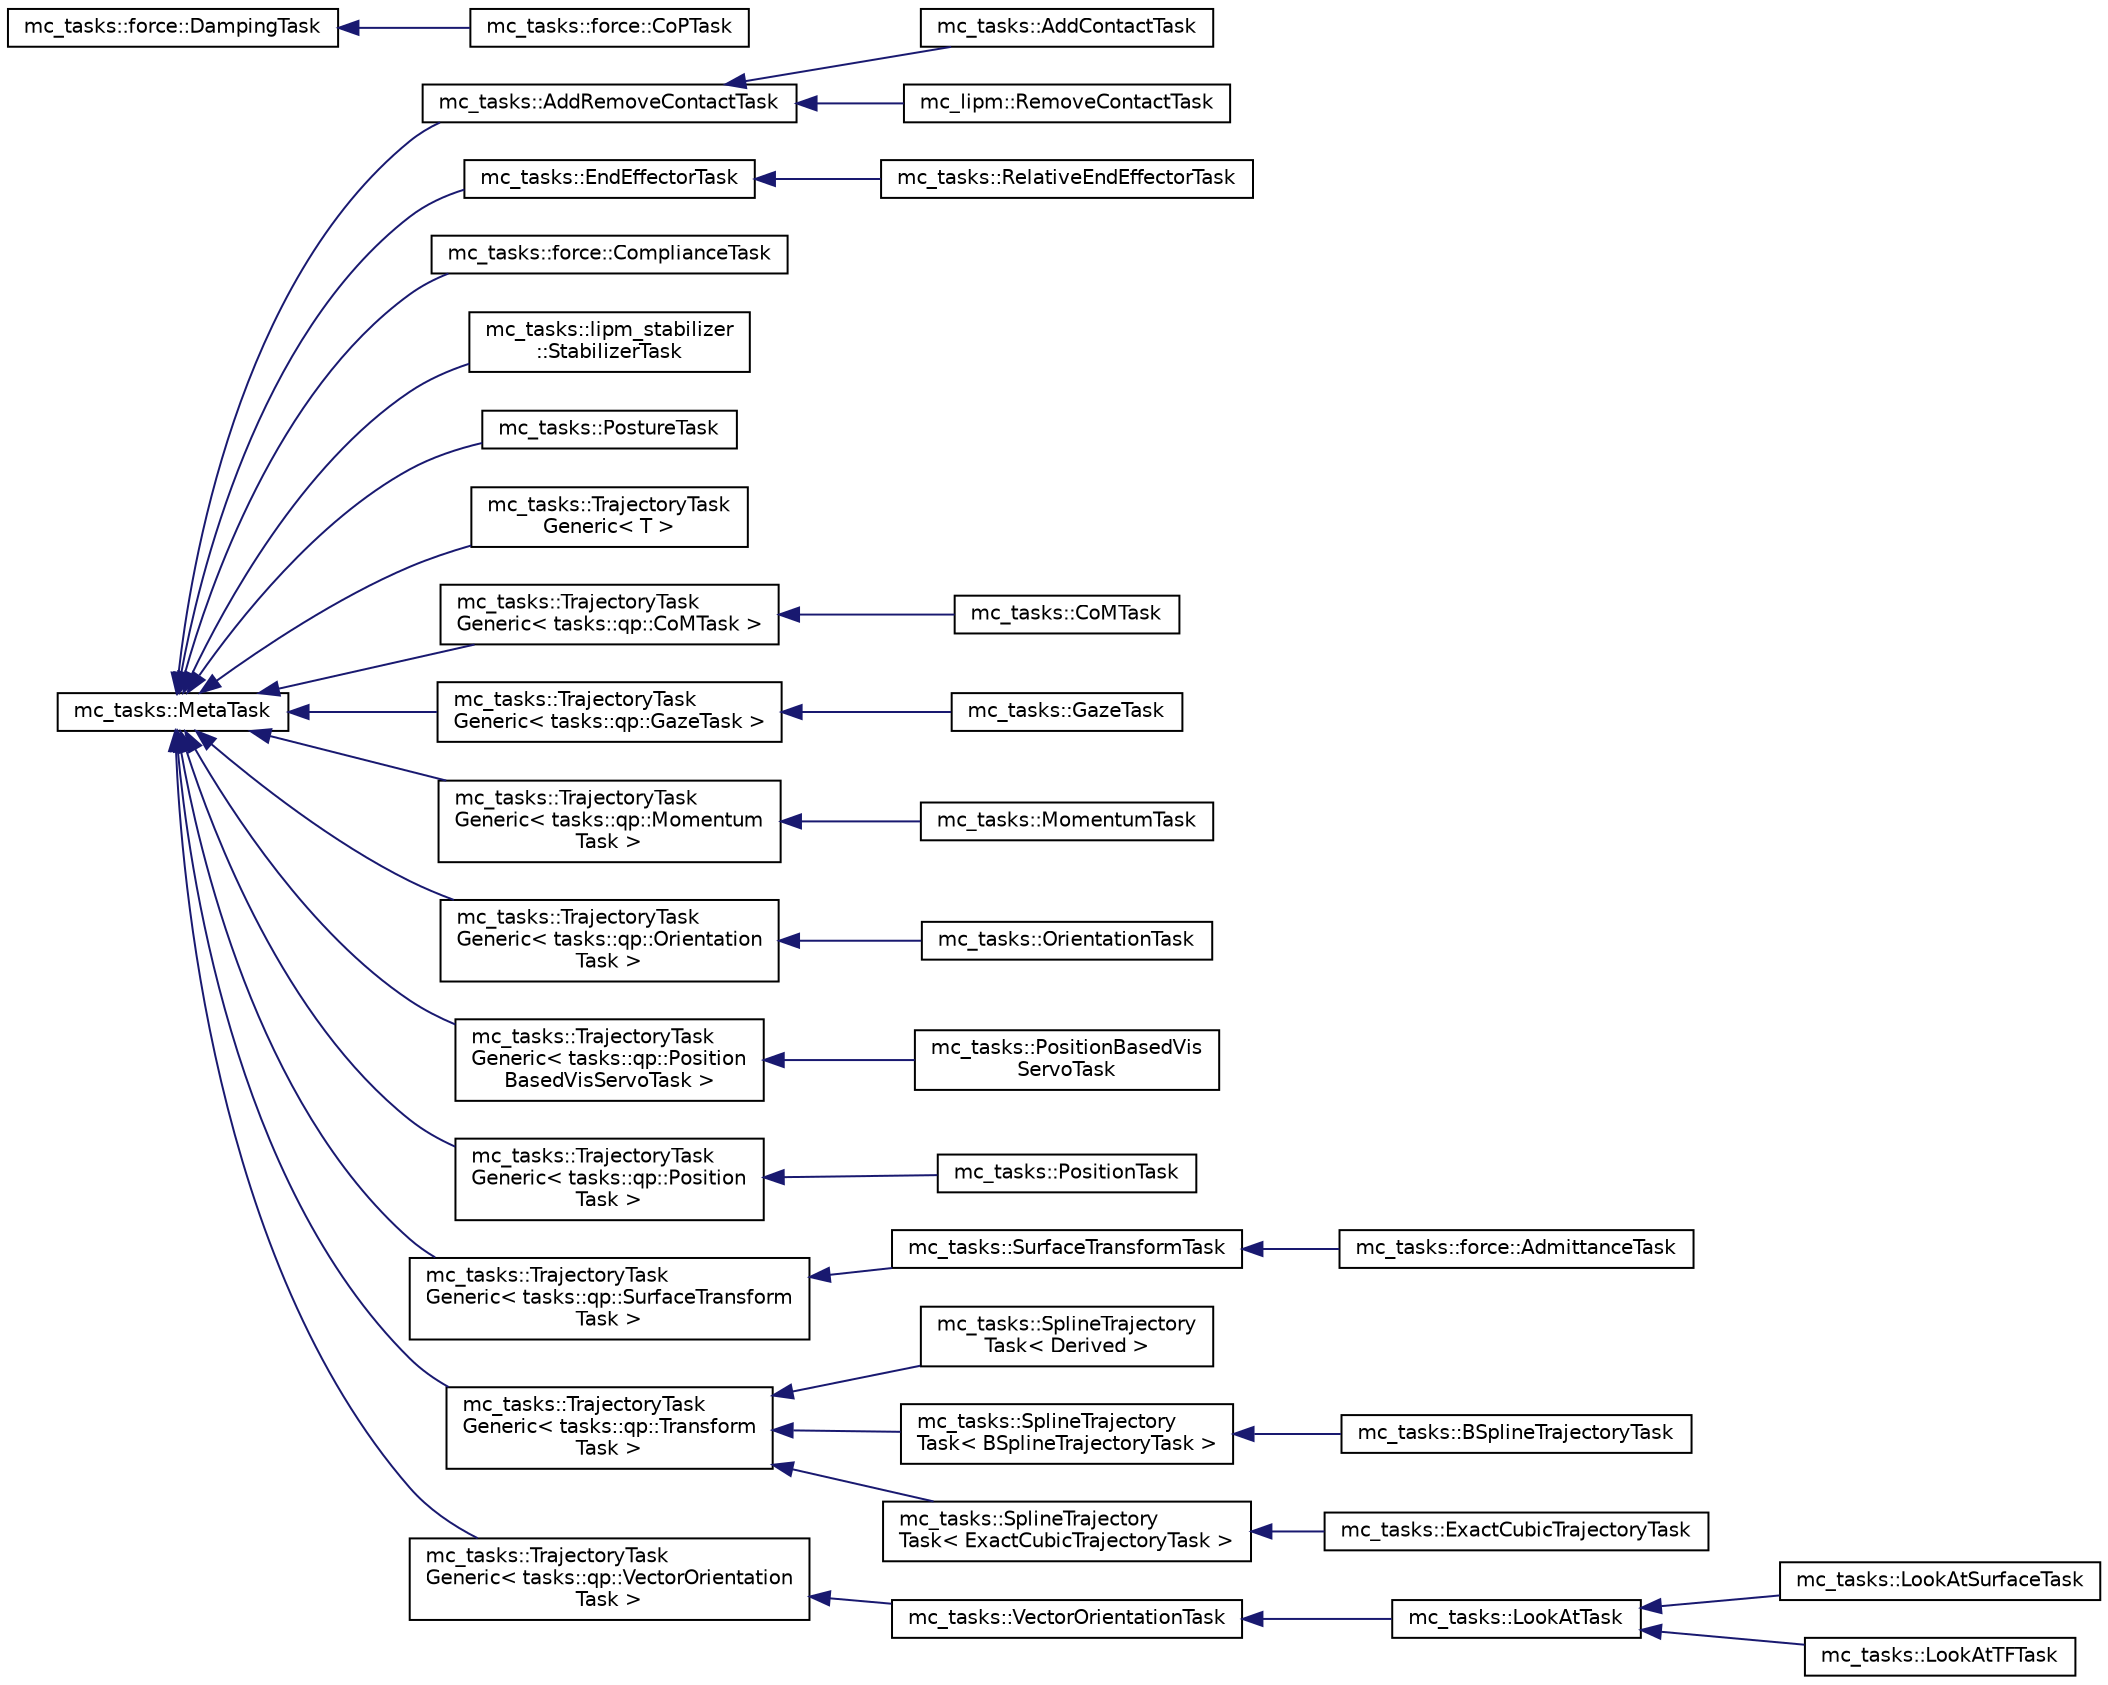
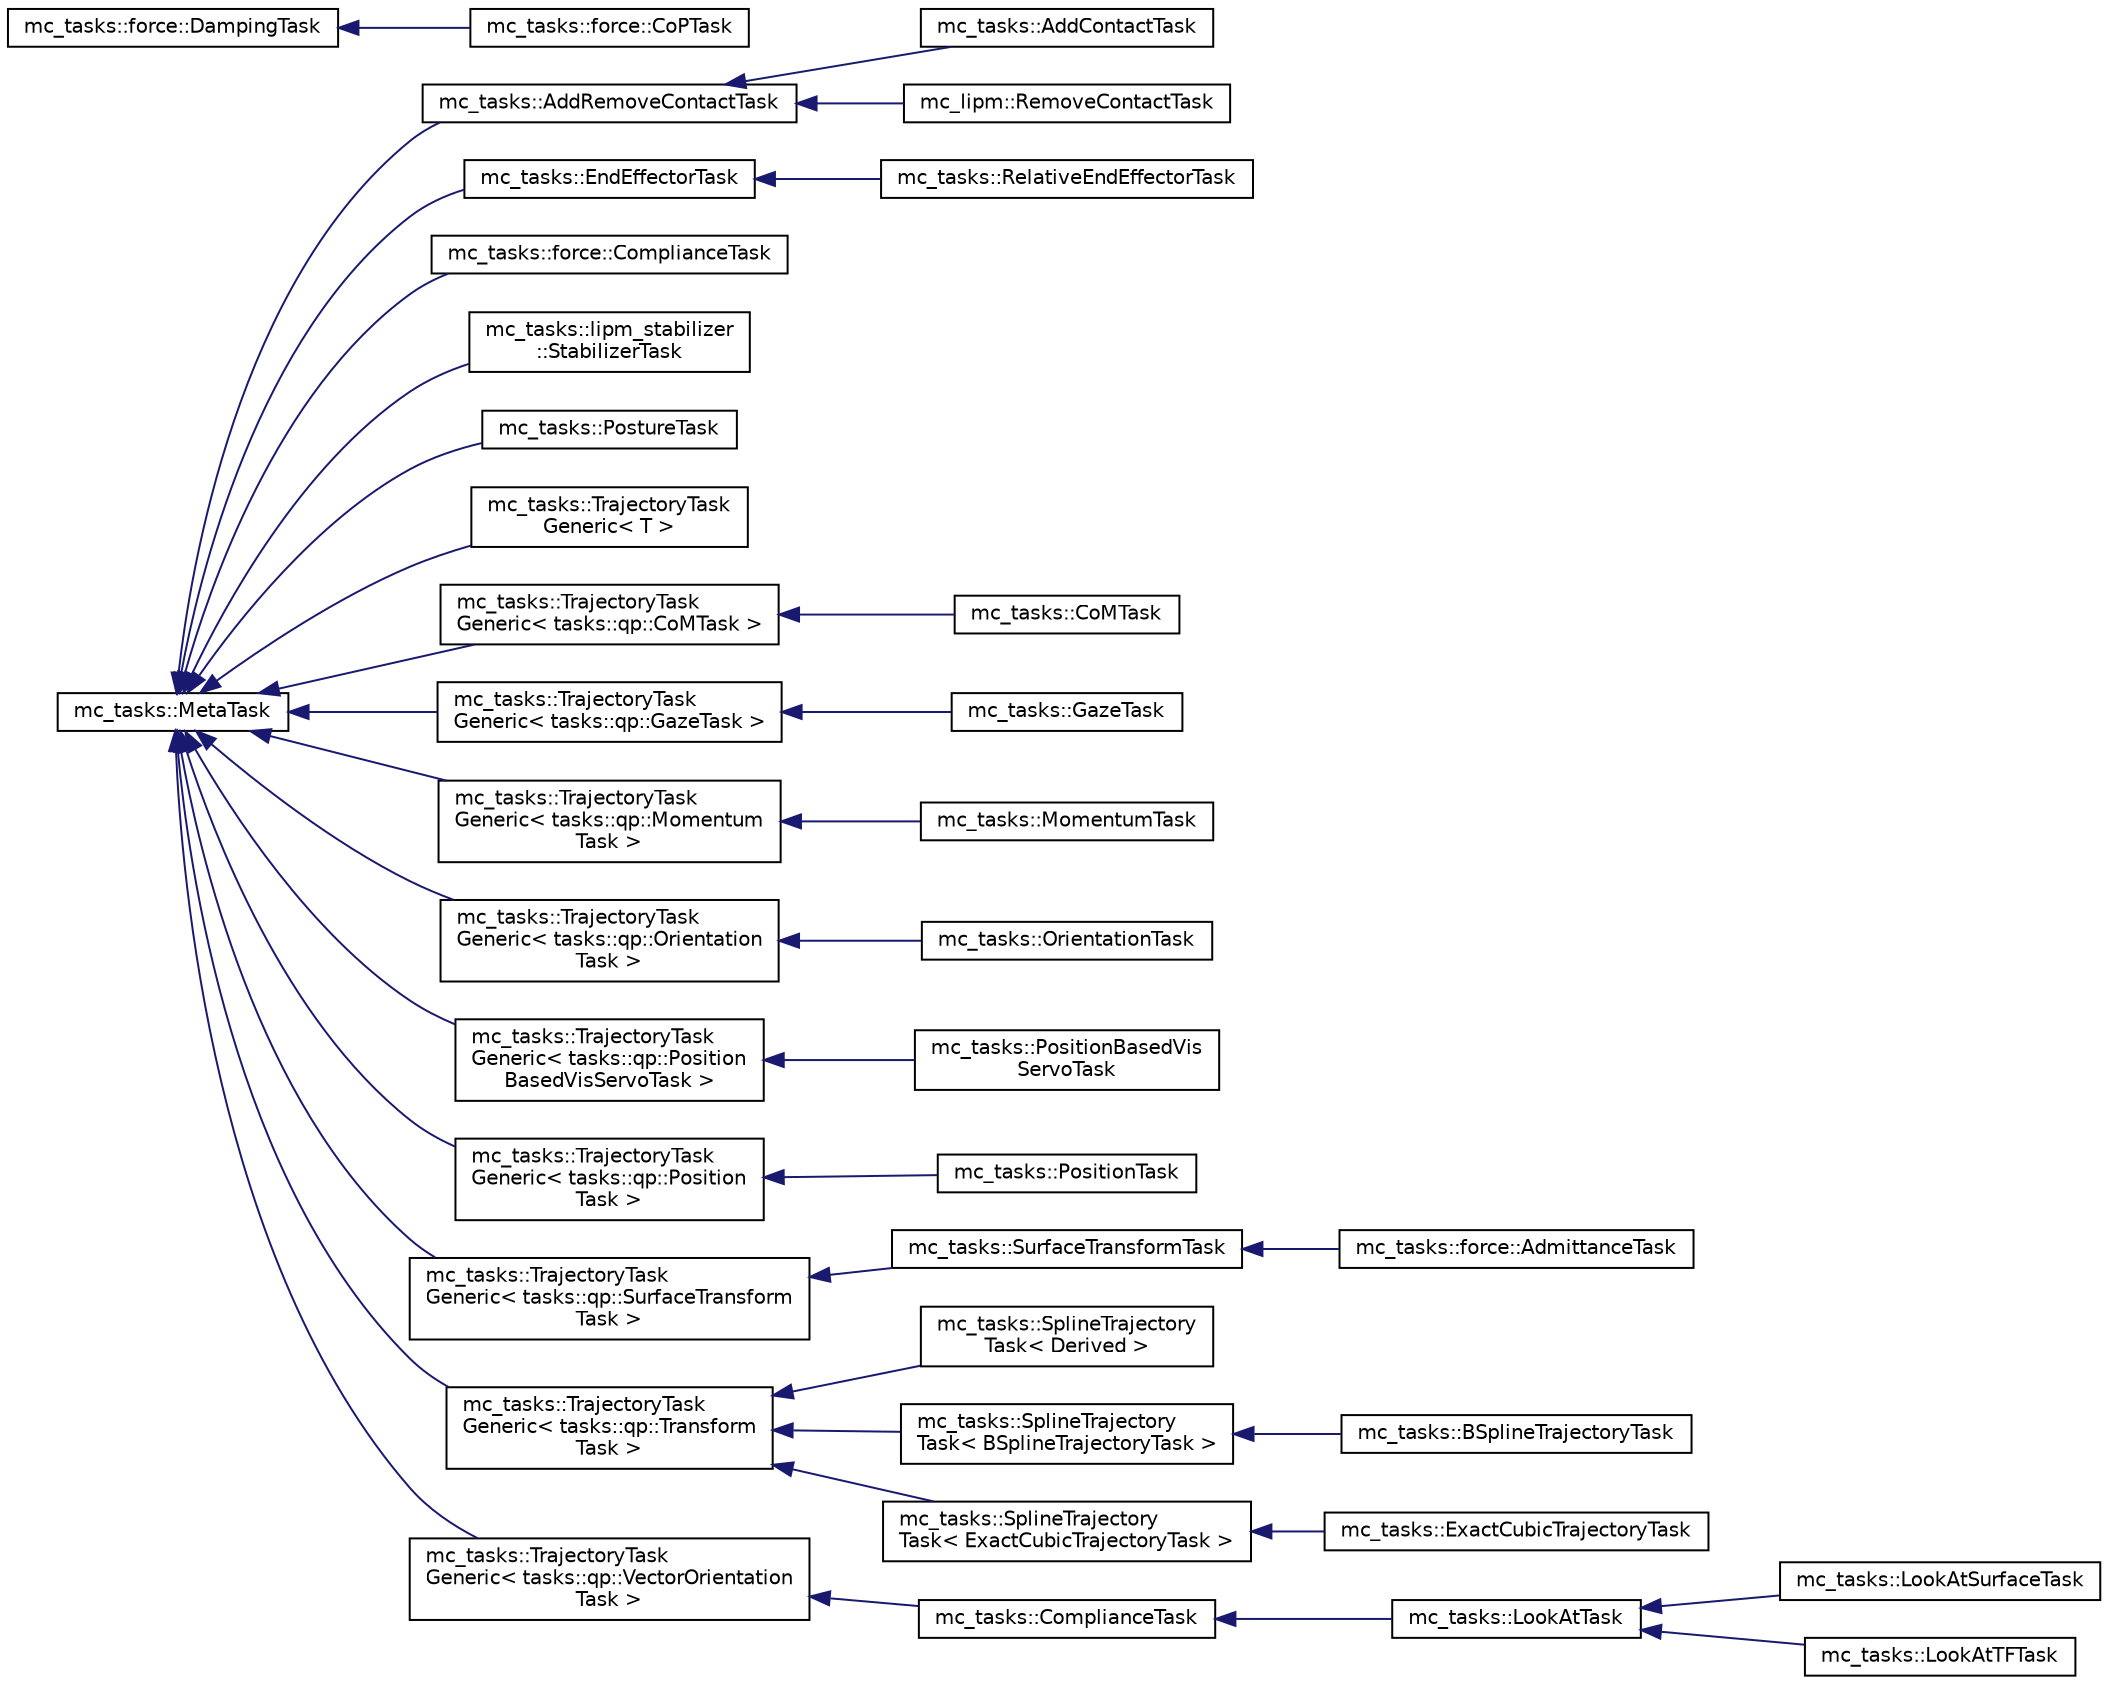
node "mc_tasks::VectorOrientationTask": label "mc_tasks::VectorOrientationTask" -> "mc_tasks::ComplianceTask"
